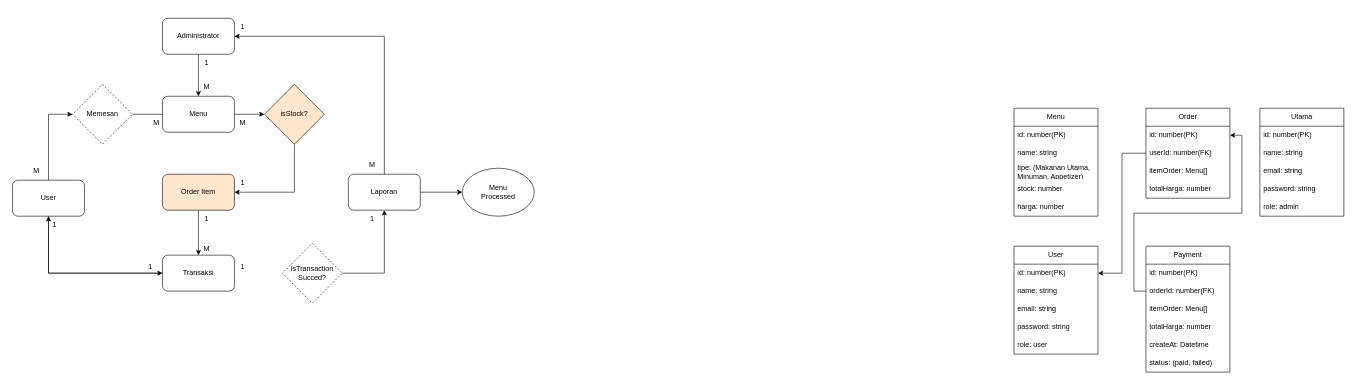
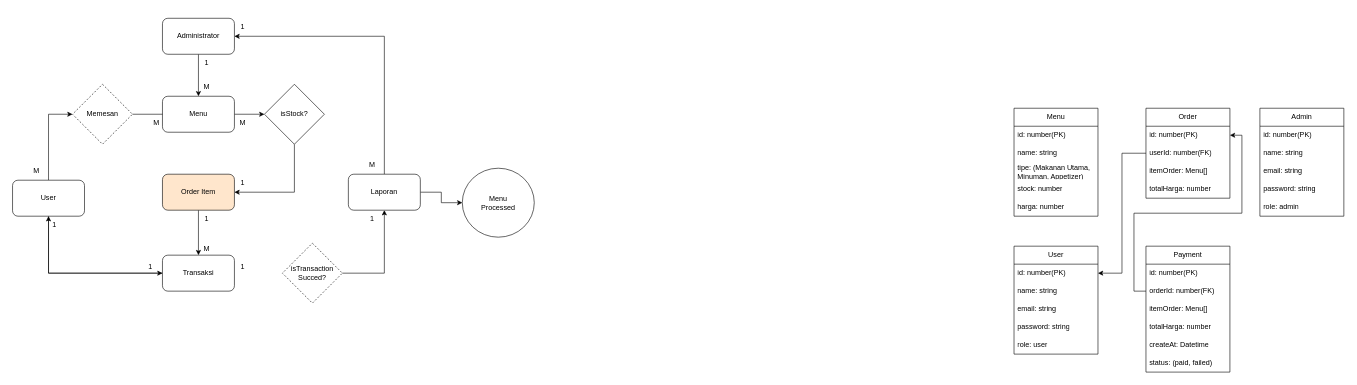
node "isStock?": fillcolor #ffe6cc -> #ffffff
node "Utama": label "Utama" -> "Admin"
node "Menu Processed": size 72x48 -> 72x69
